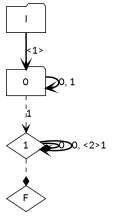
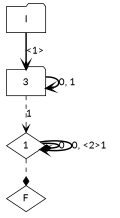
node "0": label "0" -> "3"
